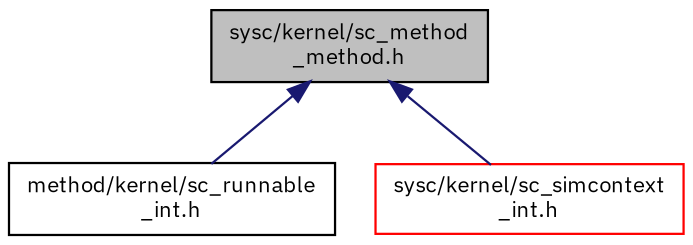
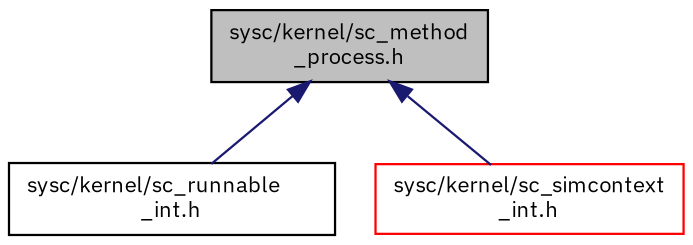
node "sysc/kernel/sc_method _method.h": label "sysc/kernel/sc_method _method.h" -> "sysc/kernel/sc_method _process.h"
node "method/kernel/sc_runnable _int.h": label "method/kernel/sc_runnable _int.h" -> "sysc/kernel/sc_runnable _int.h"
